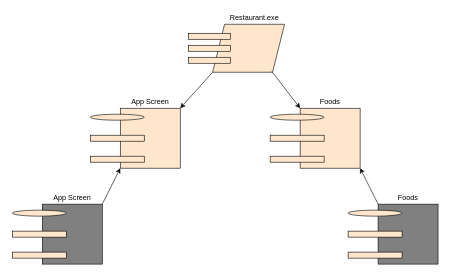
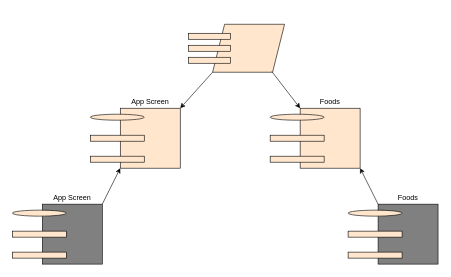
node "Restaurant.exe": removed
